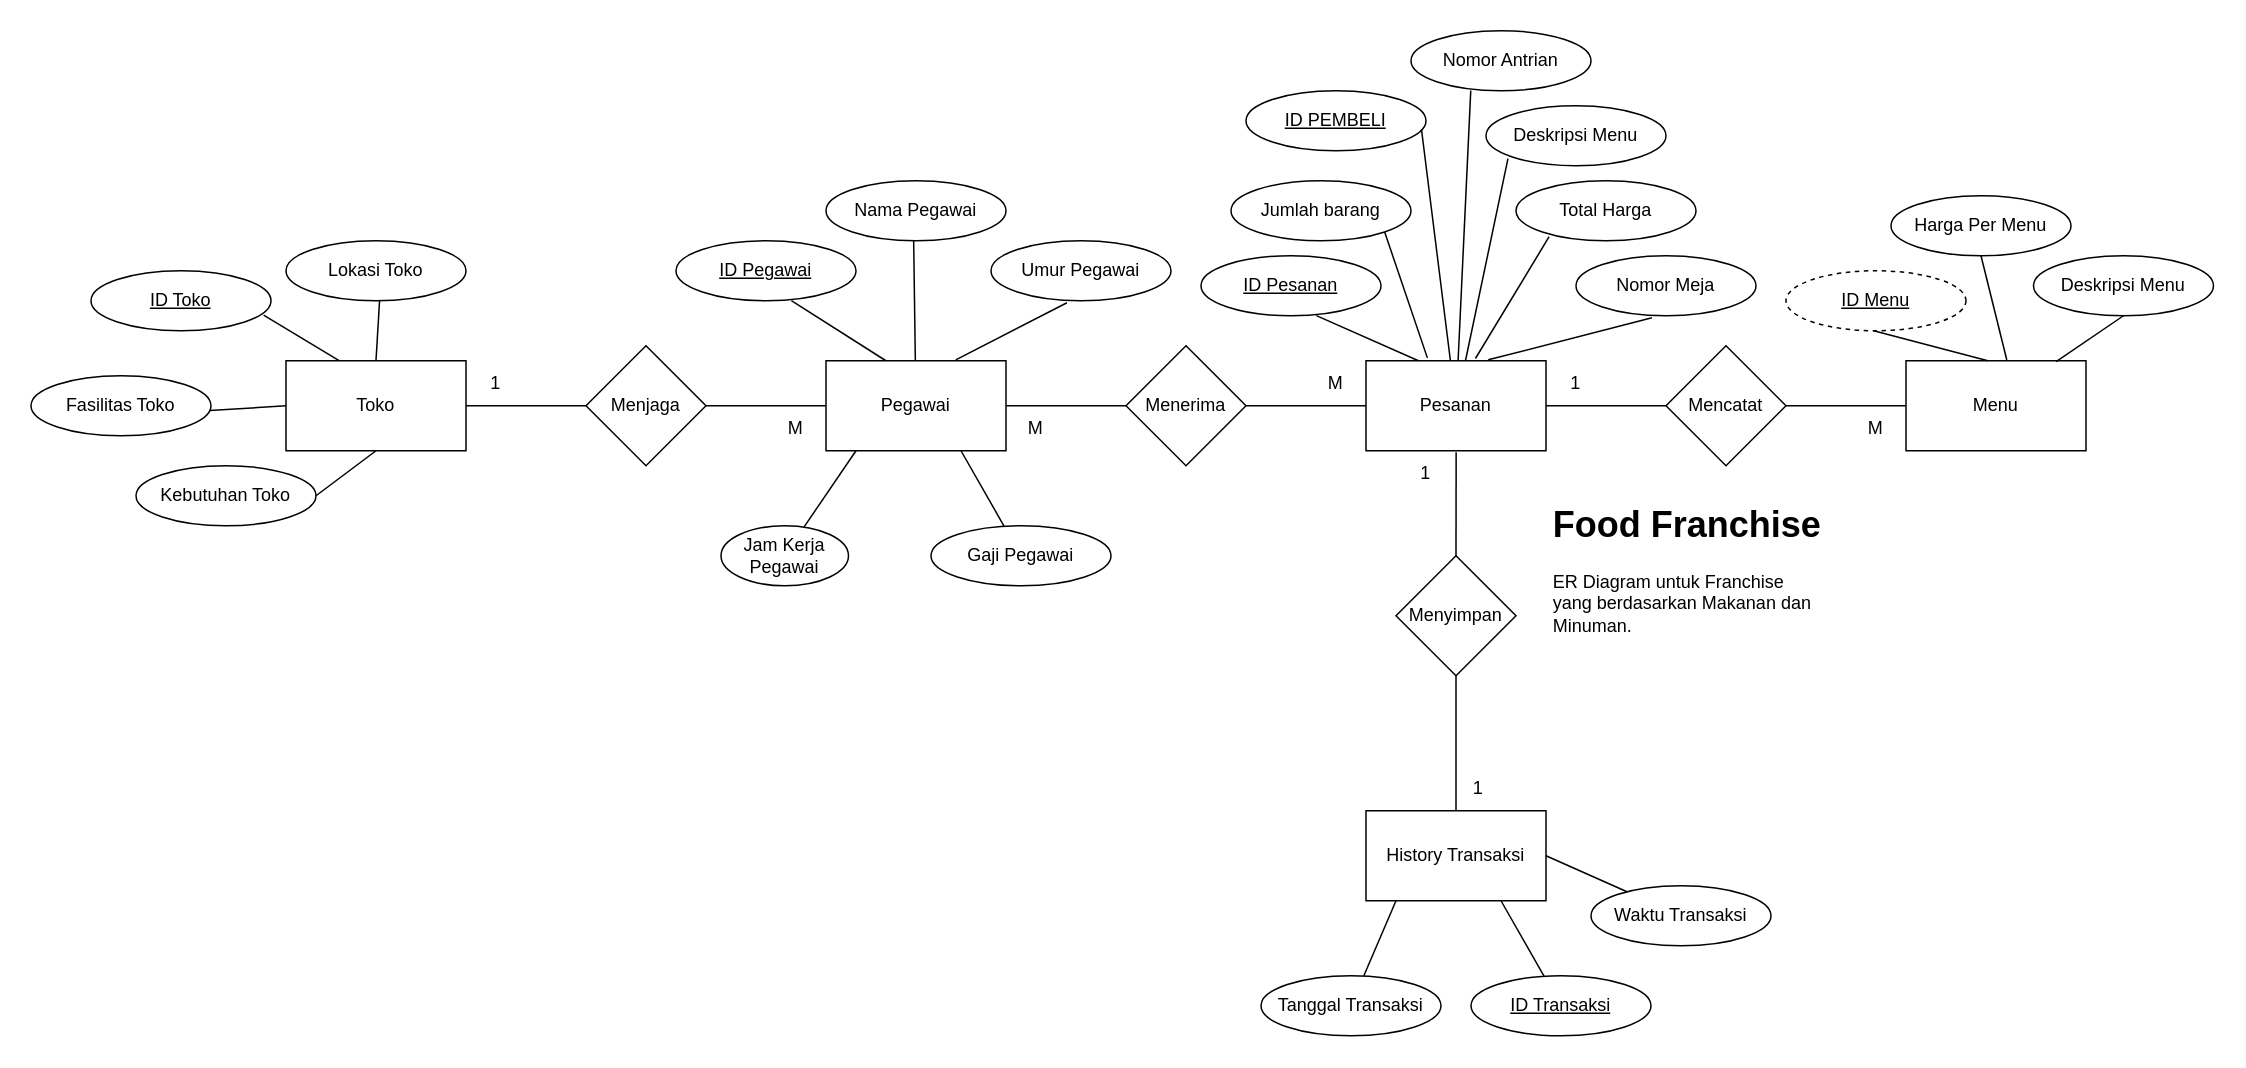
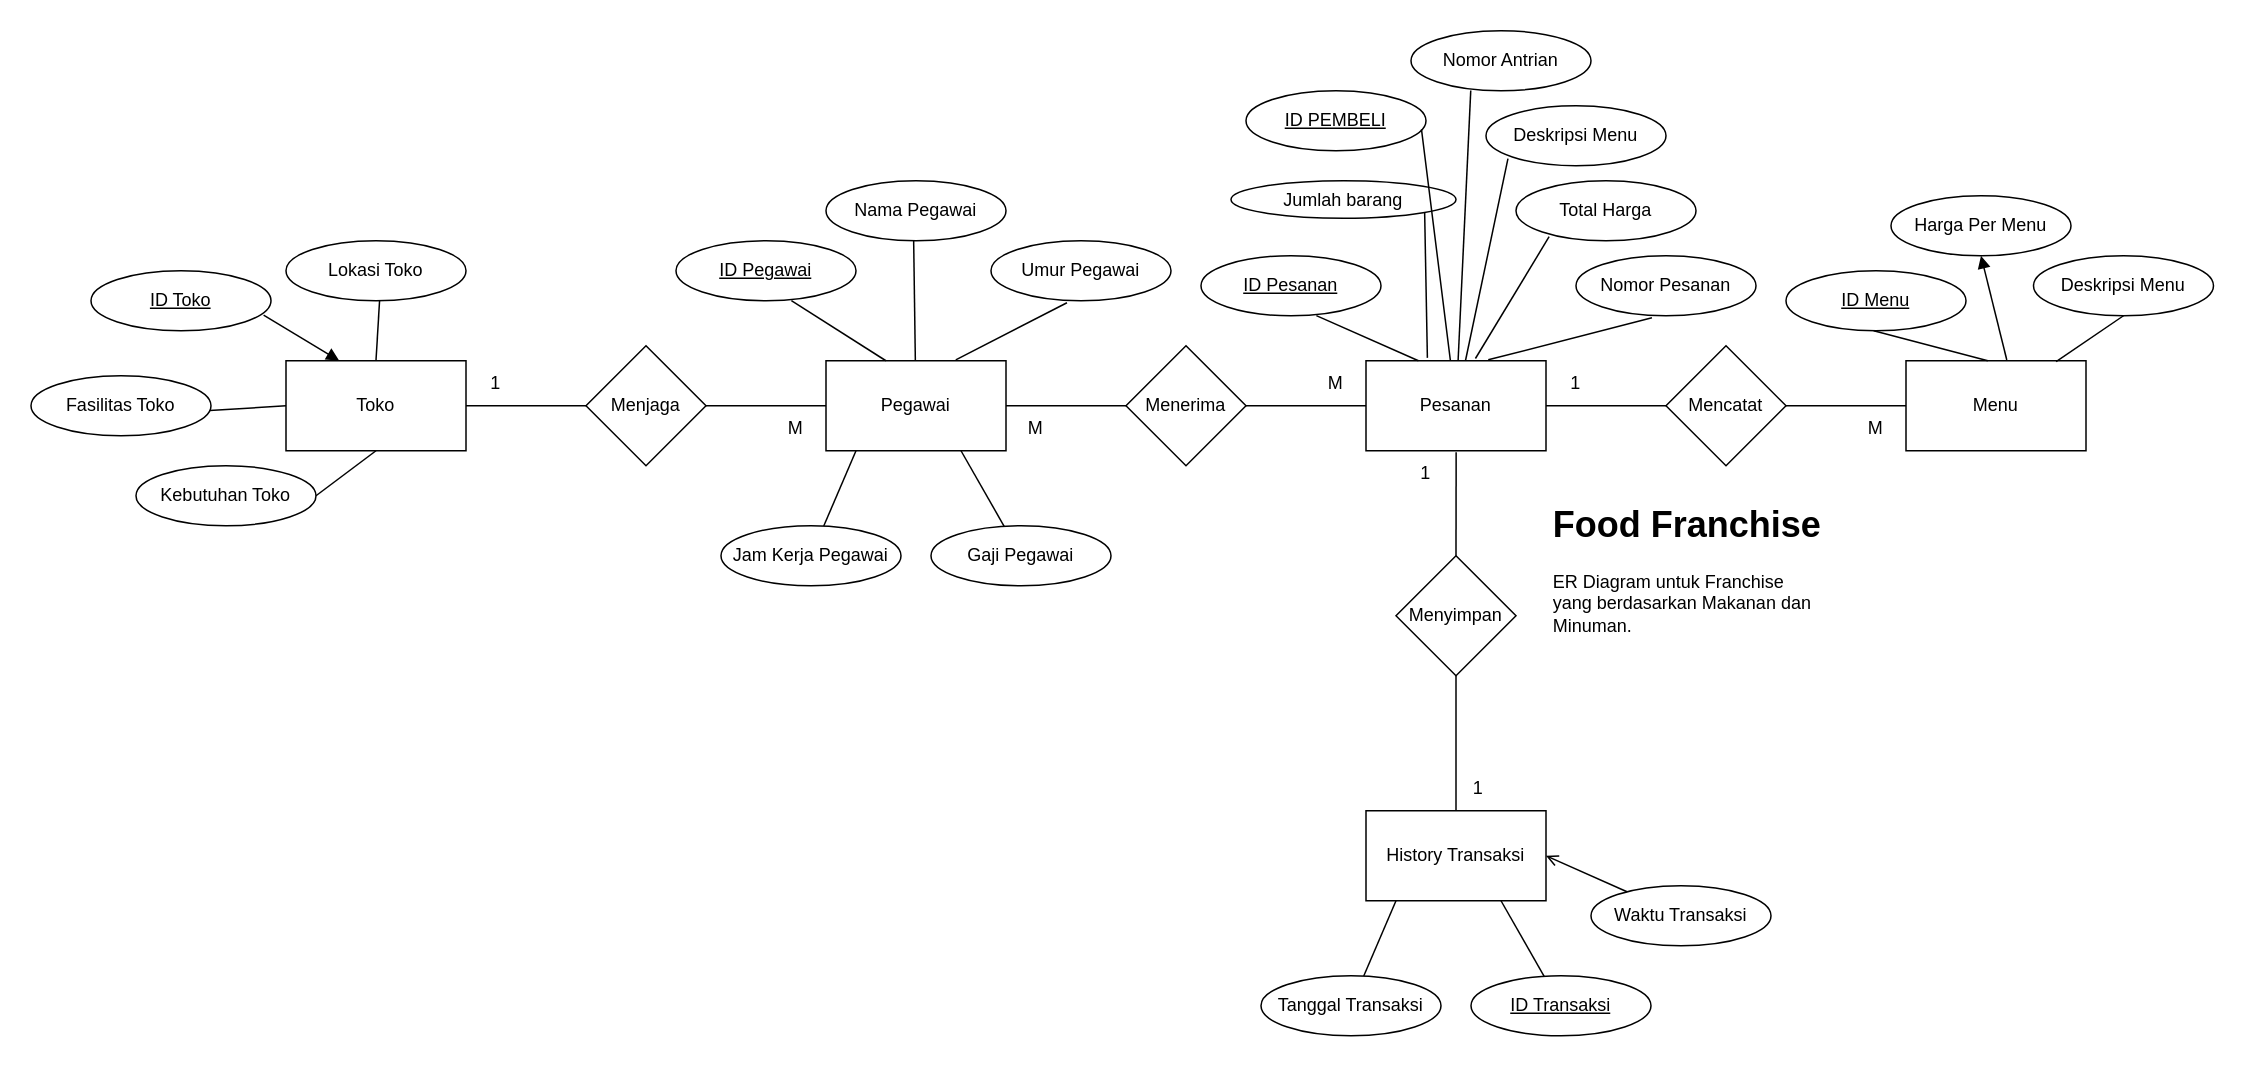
node "Jumlah barang": size 180x60 -> 225x38
edge "Harga Per Menu" -- "Menu": arrowhead none -> block
node "Nomor Meja": label "Nomor Meja" -> "Nomor Pesanan"
node "ID Menu": style dashed -> solid
edge "ID Toko" -- "Toko": arrowhead none -> block
node "Jam Kerja Pegawai": size 128x60 -> 180x60
edge "History Transaksi" -- "Waktu Transaksi": arrowhead none -> open
